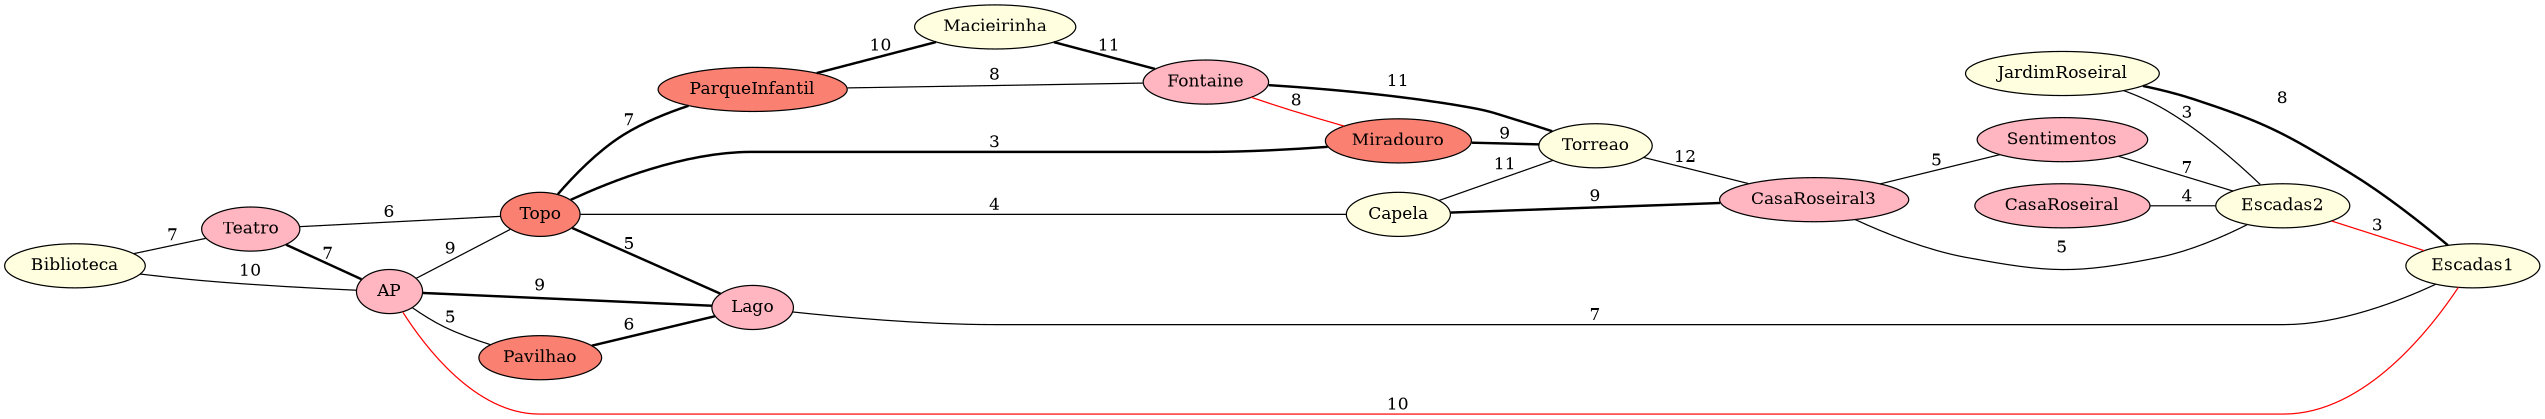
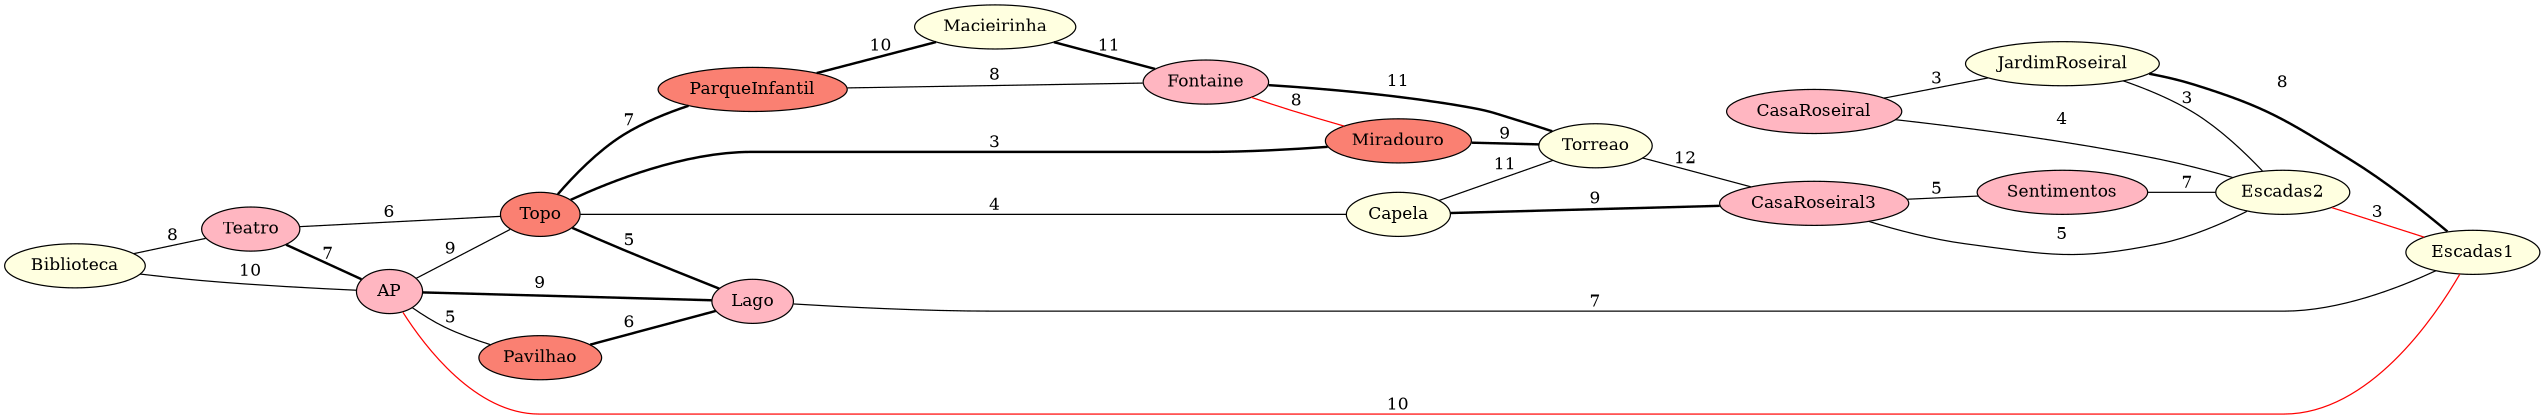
edge "JardimRoseiral" -- "CasaRoseiral": added, label "3"
edge "Teatro" -- "Biblioteca": label "7" -> "8"
